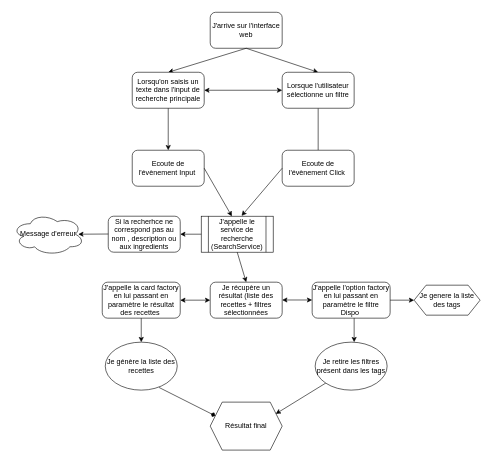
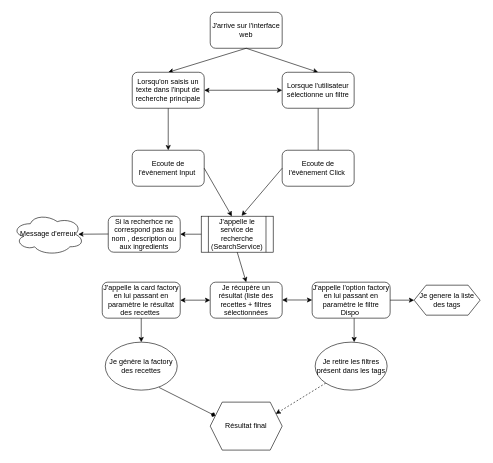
node "Je génère la liste des recettes": label "Je génère la liste des recettes" -> "Je génère la factory des recettes"
edge "Je retire les filtres présent dans les tags" -> "Résultat final": style solid -> dashed
